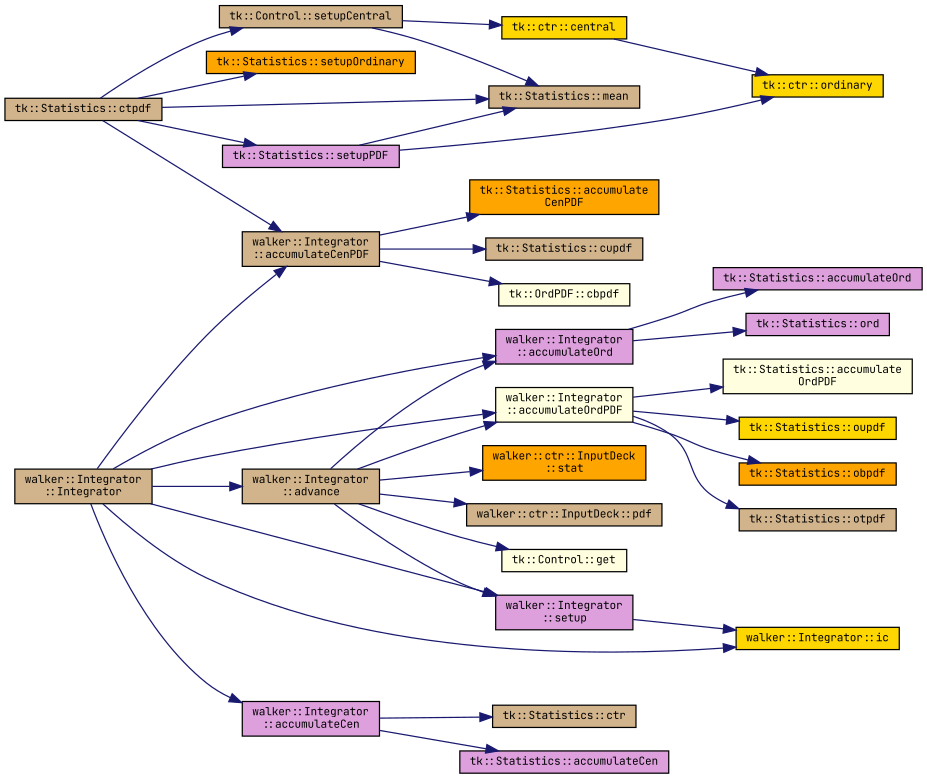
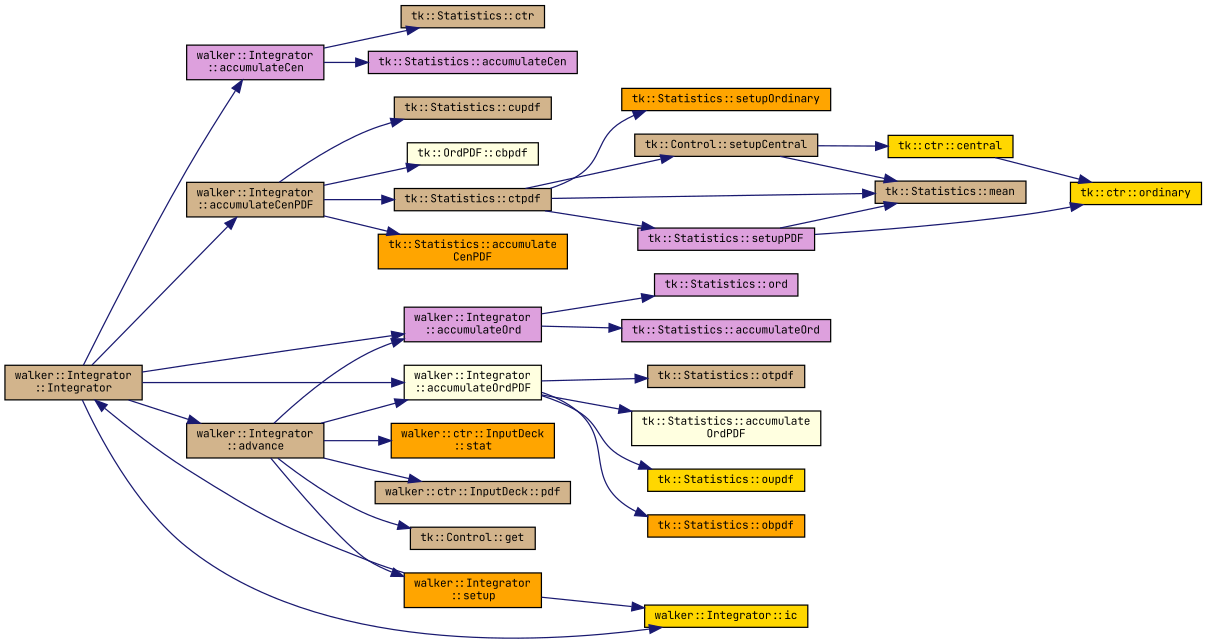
edge "tk::Statistics::ctpdf" -> "walker::Integrator ::accumulateCenPDF": reversed
edge "walker::Integrator ::Integrator" -> "walker::Integrator ::setup": reversed
node "tk::Control::get": fillcolor lightyellow -> tan
node "walker::Integrator ::setup": fillcolor plum -> orange
